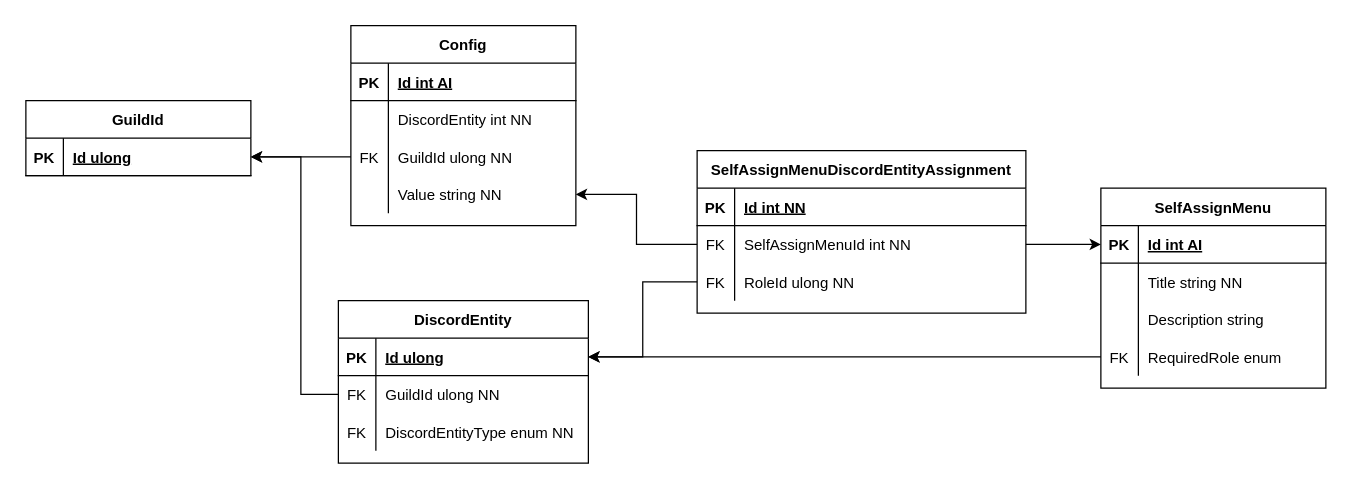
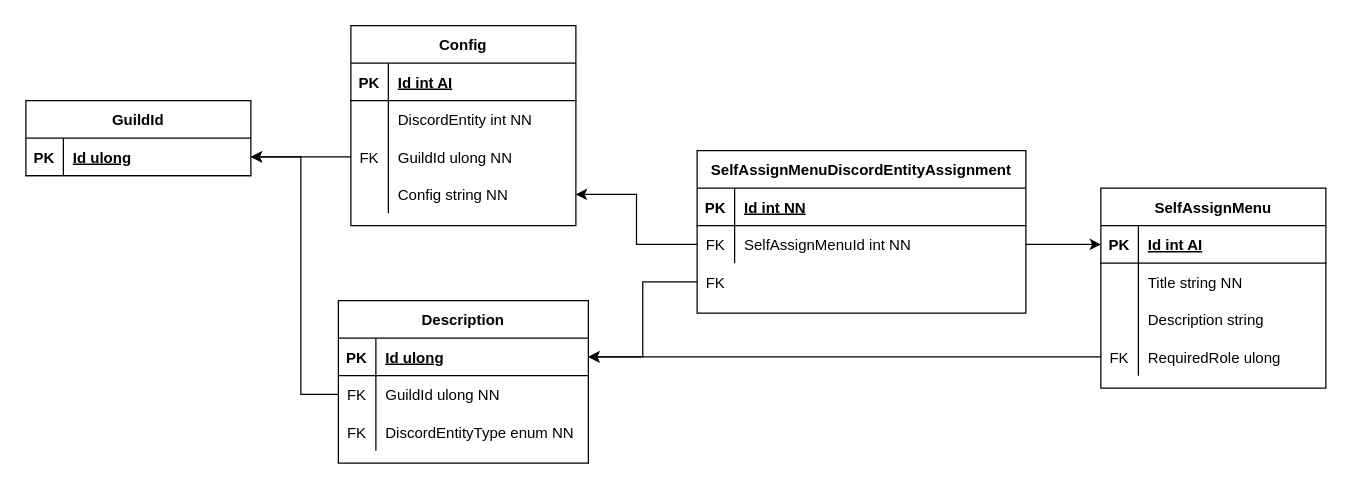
node "Value string NN": label "Value string NN" -> "Config string NN"
node "RoleId ulong NN": removed
node "DiscordEntity": label "DiscordEntity" -> "Description"
node "RequiredRole enum": label "RequiredRole enum" -> "RequiredRole ulong"
